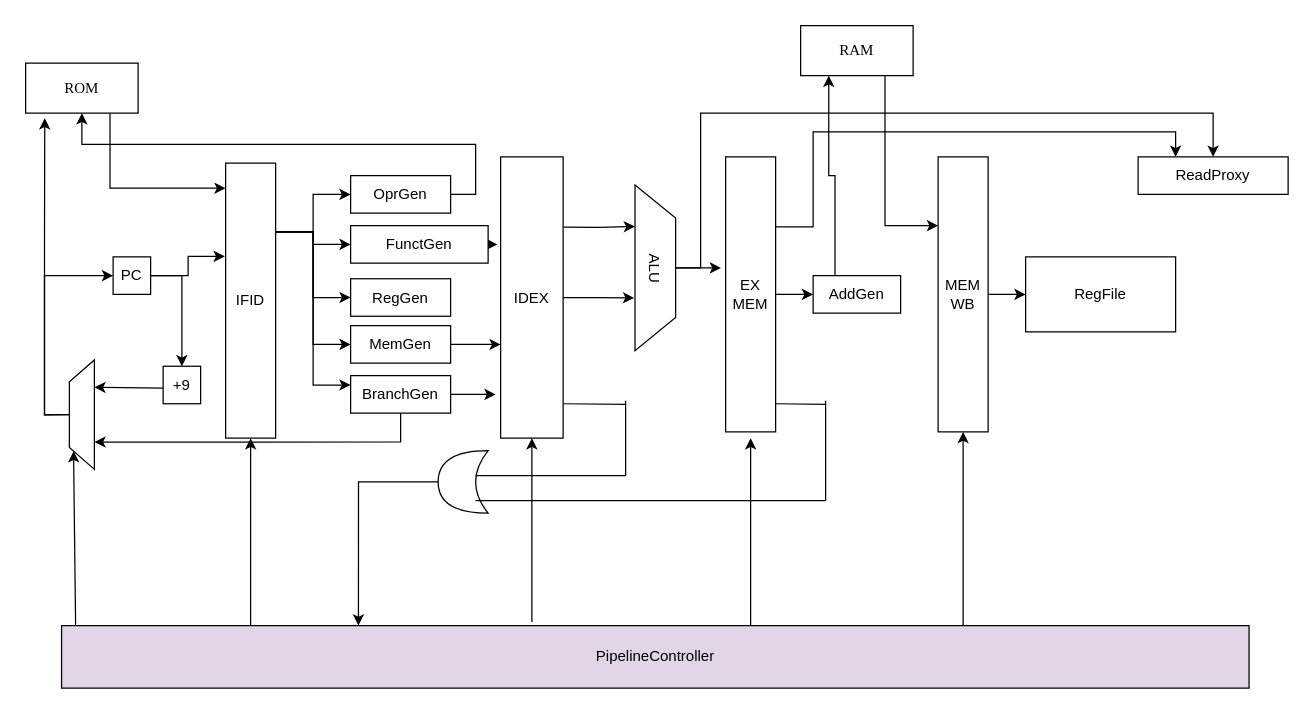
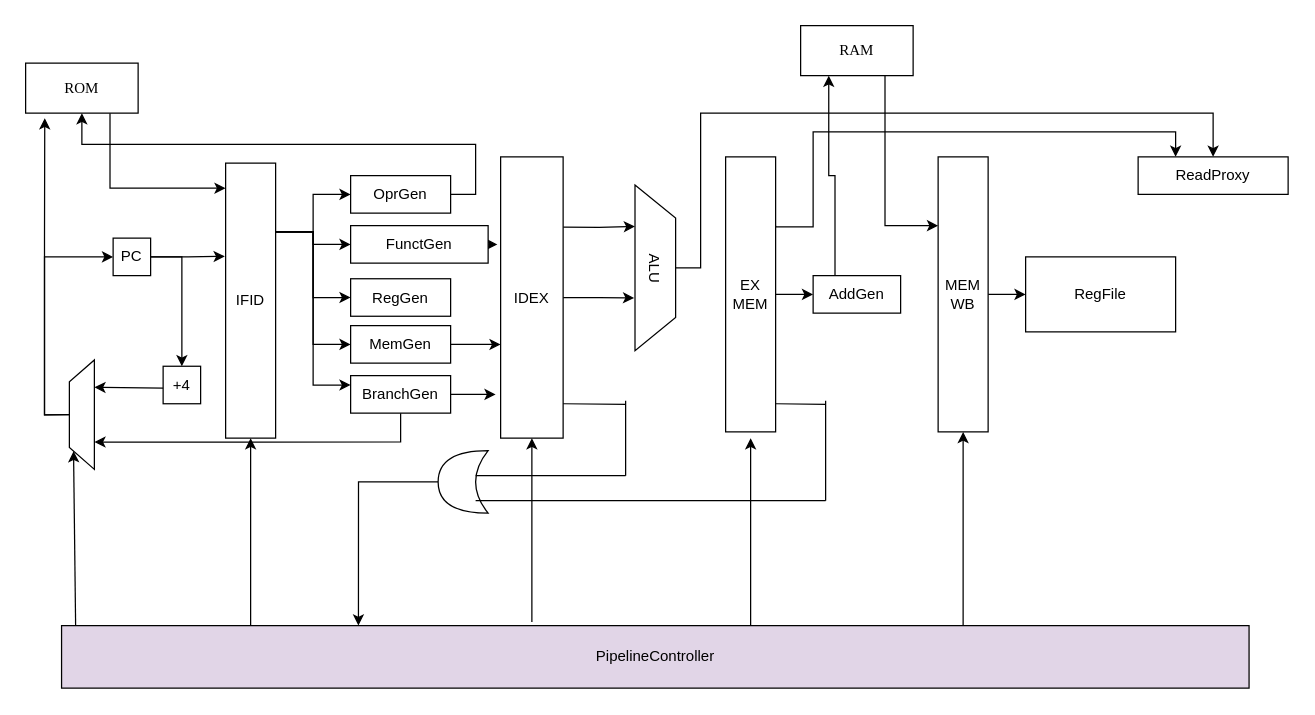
edge "ALU" -> "EX MEM": removed
node "PC": moved (132, 276) -> (132, 257)
node "+9": label "+9" -> "+4"
